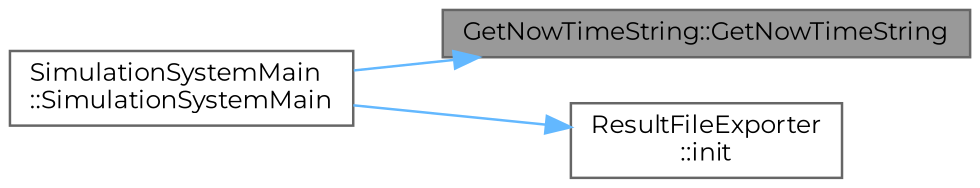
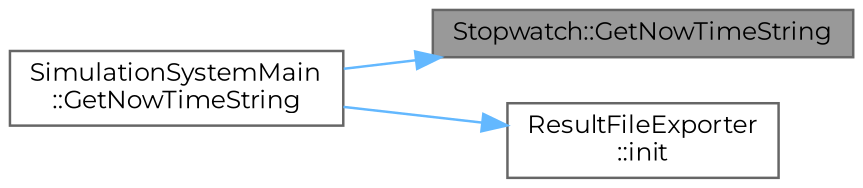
node "GetNowTimeString::GetNowTimeString": label "GetNowTimeString::GetNowTimeString" -> "Stopwatch::GetNowTimeString"
node "SimulationSystemMain ::SimulationSystemMain": label "SimulationSystemMain ::SimulationSystemMain" -> "SimulationSystemMain ::GetNowTimeString"
